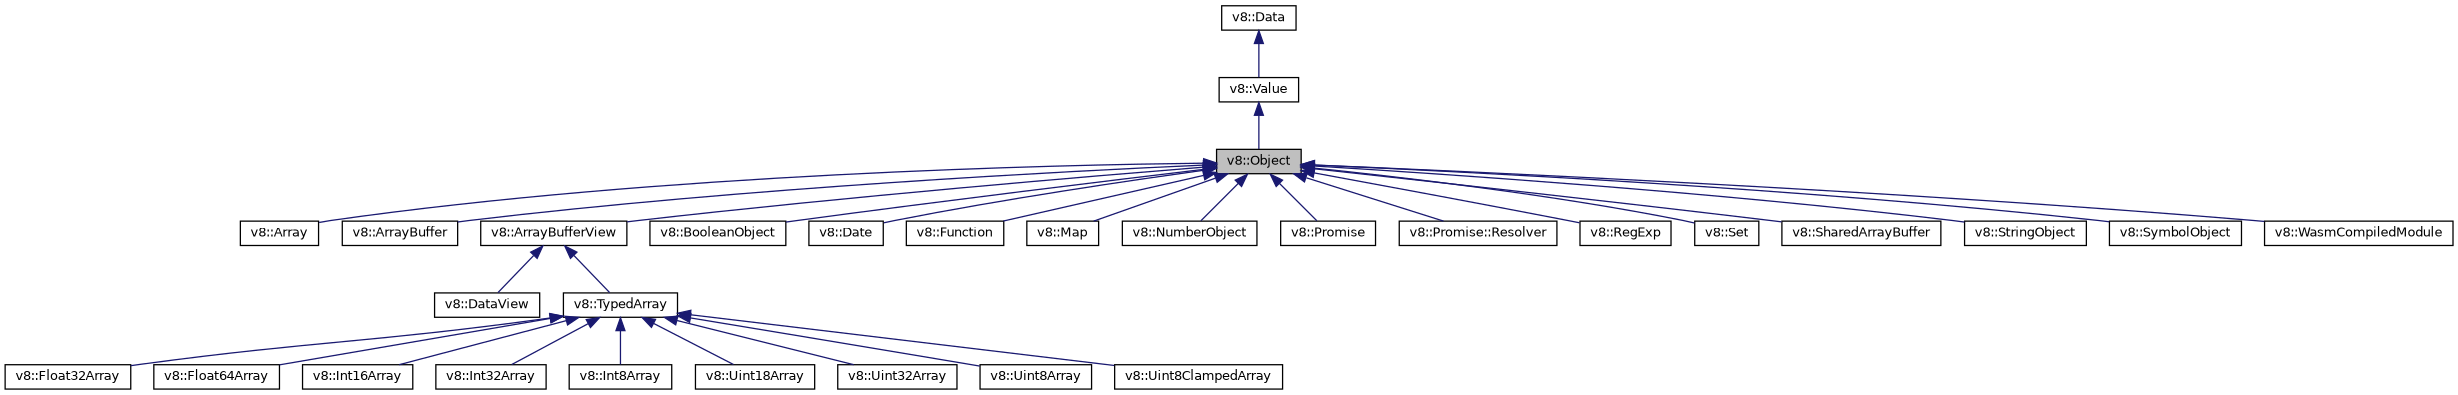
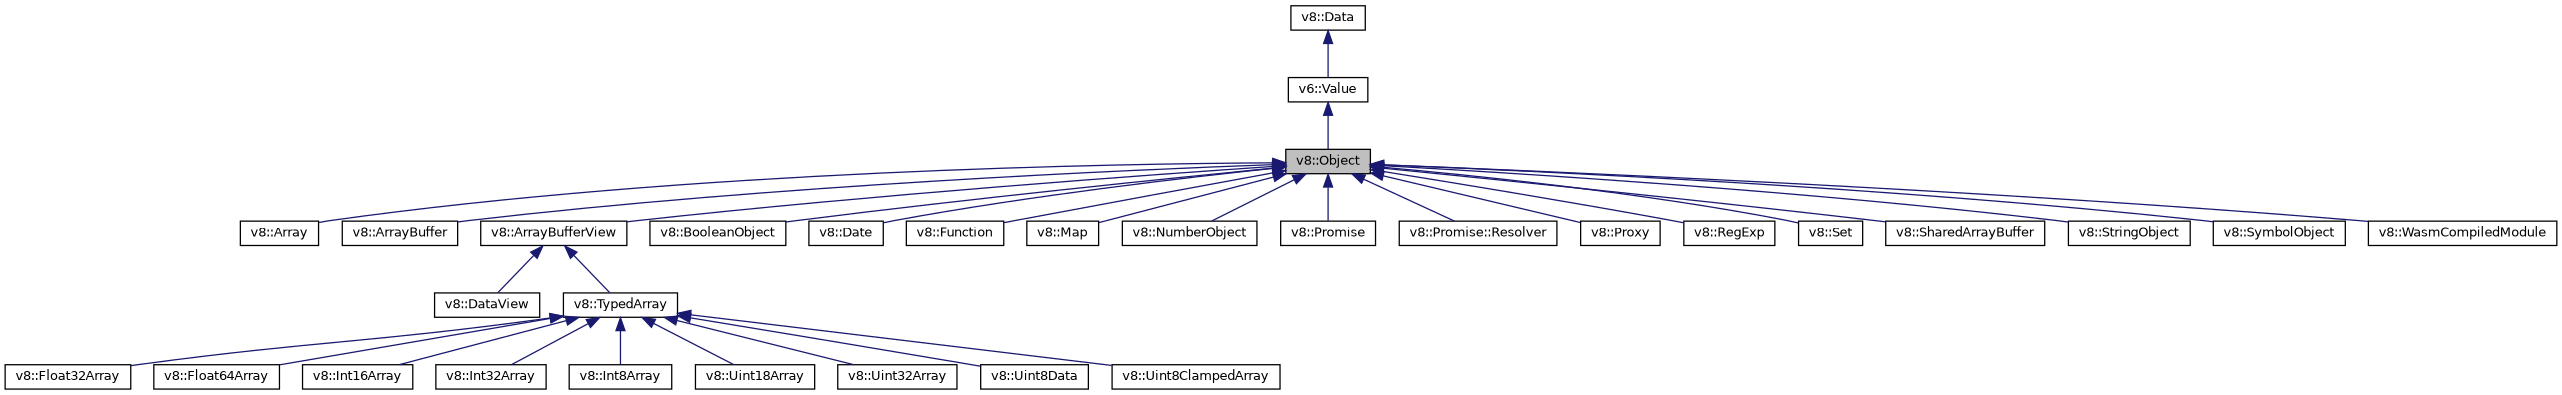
node "v8::Value": label "v8::Value" -> "v6::Value"
node "v8::Proxy": added
node "v8::Uint8Array": label "v8::Uint8Array" -> "v8::Uint8Data"
